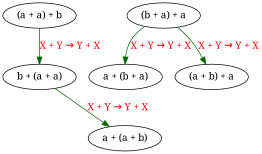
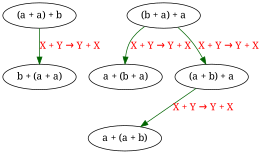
edge "b + (a + a)" -> "a + (a + b)": now "(a + b) + a" -> "a + (a + b)"
